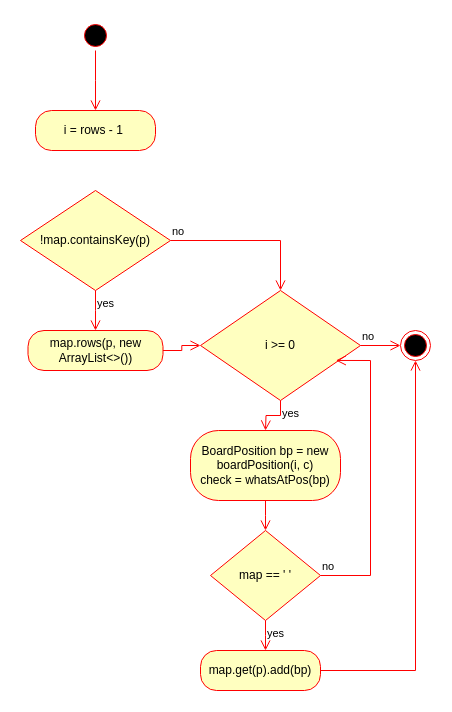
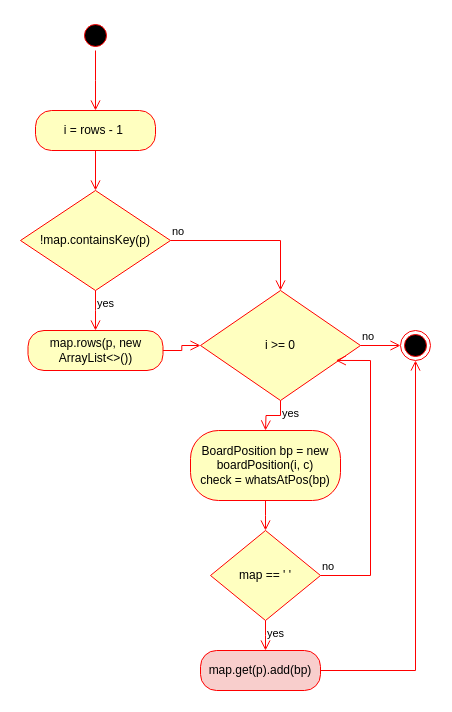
edge "i = rows - 1" -> "!map.containsKey(p)": added
node "map.get(p).add(bp)": fillcolor #ffffc0 -> #f8cecc
